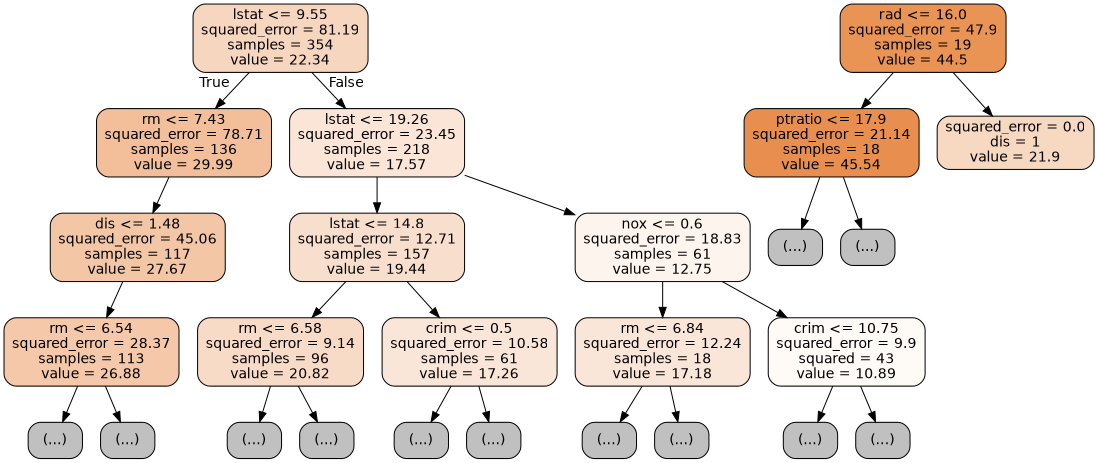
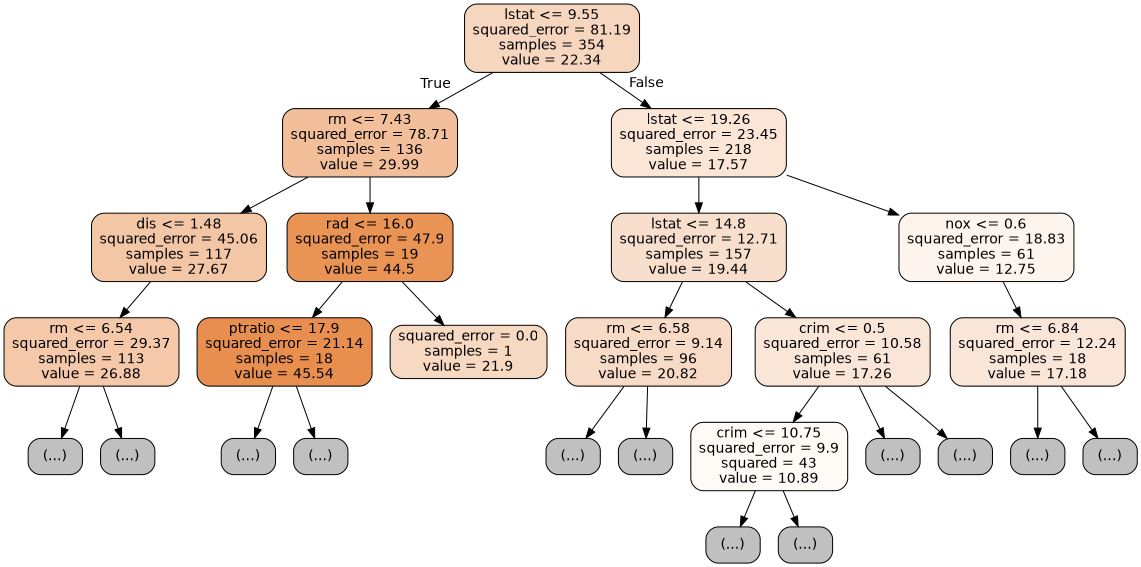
node "squared_error = 0.0 dis = 1 value = 21.9": label "squared_error = 0.0 dis = 1 value = 21.9" -> "squared_error = 0.0 samples = 1 value = 21.9"
edge "rm <= 7.43 squared_error = 78.71 samples = 136 value = 29.99" -> "rad <= 16.0 squared_error = 47.9 samples = 19 value = 44.5": added
edge "nox <= 0.6 squared_error = 18.83 samples = 61 value = 12.75" -> "crim <= 10.75 squared_error = 9.9 squared = 43 value = 10.89": now "crim <= 0.5 squared_error = 10.58 samples = 61 value = 17.26" -> "crim <= 10.75 squared_error = 9.9 squared = 43 value = 10.89"
node "rm <= 6.54 squared_error = 28.37 samples = 113 value = 26.88": label "rm <= 6.54 squared_error = 28.37 samples = 113 value = 26.88" -> "rm <= 6.54 squared_error = 29.37 samples = 113 value = 26.88"
